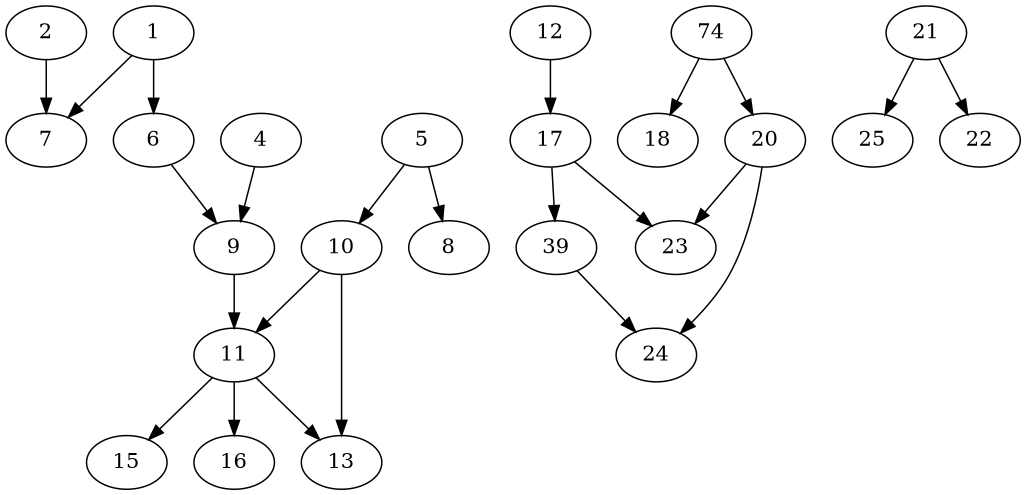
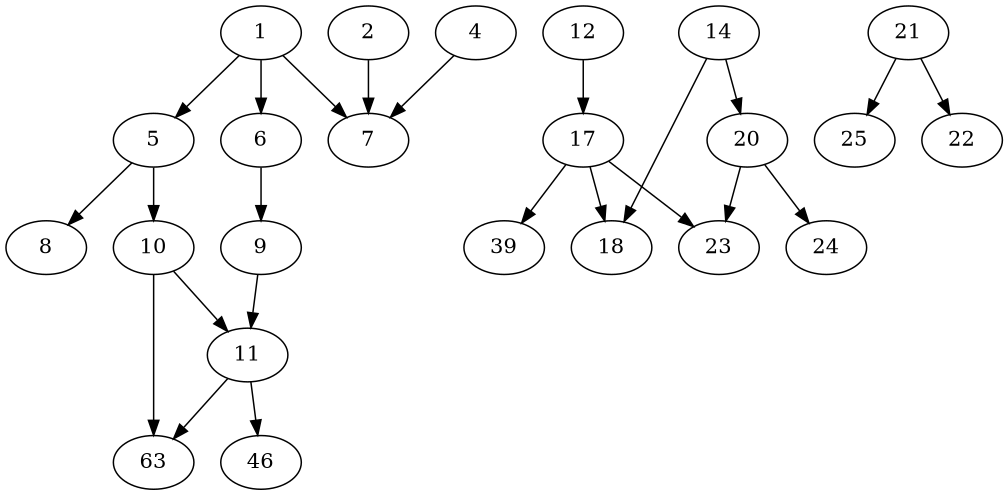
node "74": label "74" -> "14"
edge "1" -> "5": added
edge "4" -> "9": now "4" -> "7"
edge "17" -> "18": added
edge "39" -> "24": removed
node "15": removed
node "16": label "16" -> "46"
node "13": label "13" -> "63"
